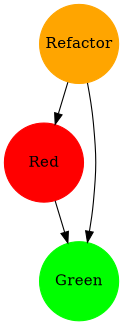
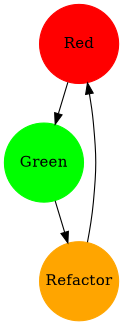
edge "Refactor" -> "Green": reversed
